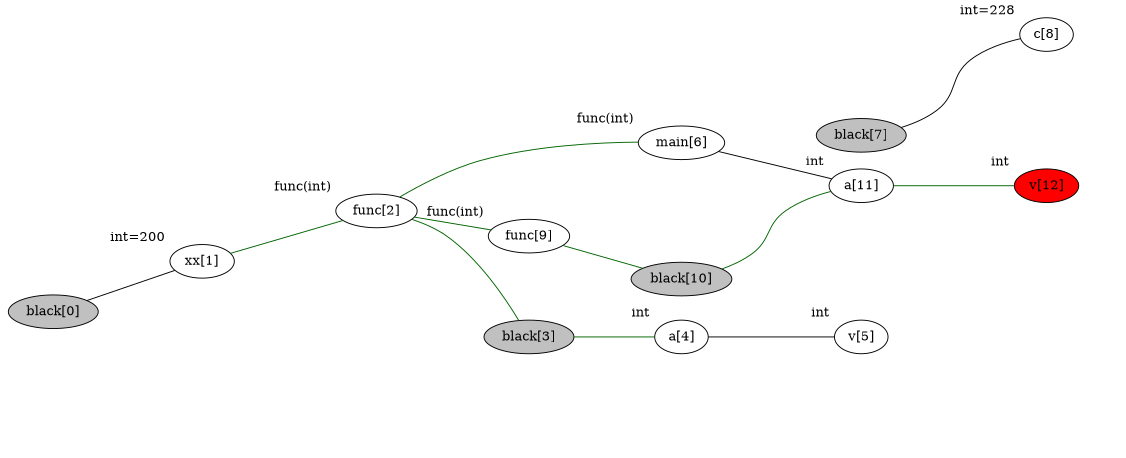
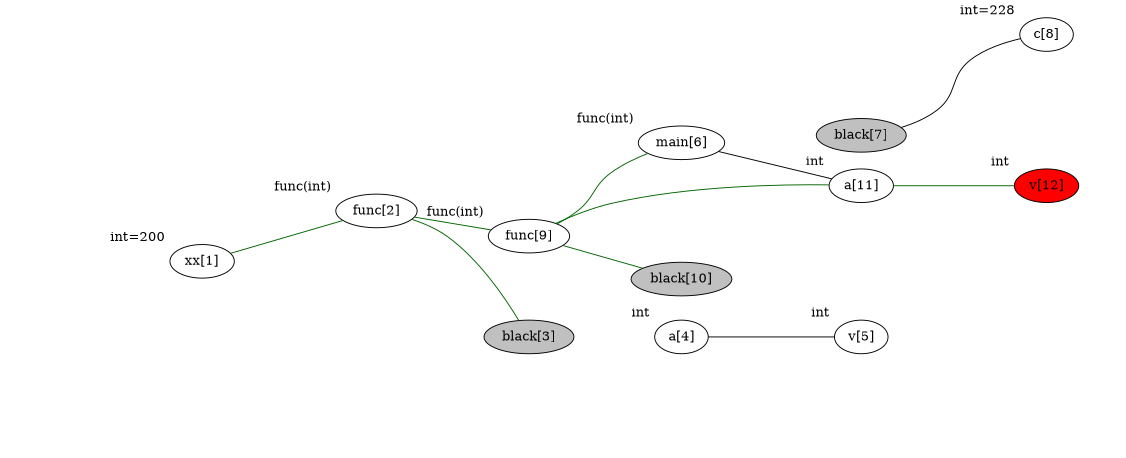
edge "main[6] func(int)" -- "func[2] func(int)": now "main[6] func(int)" -- "func[9] func(int)"
edge "a[11] int" -- "black[10]": now "a[11] int" -- "func[9] func(int)"
node "black[0]": removed
edge "black[3]" -- "a[4] int": removed
